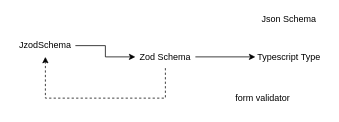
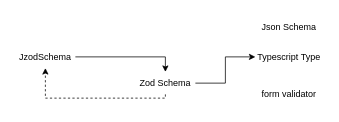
node "Json Schema": moved (289, 19) -> (289, 27)
node "JzodSchema": moved (45, 45) -> (45, 57)
node "Zod Schema": moved (165, 57) -> (165, 83)
node "form validator": moved (263, 98) -> (289, 94)
